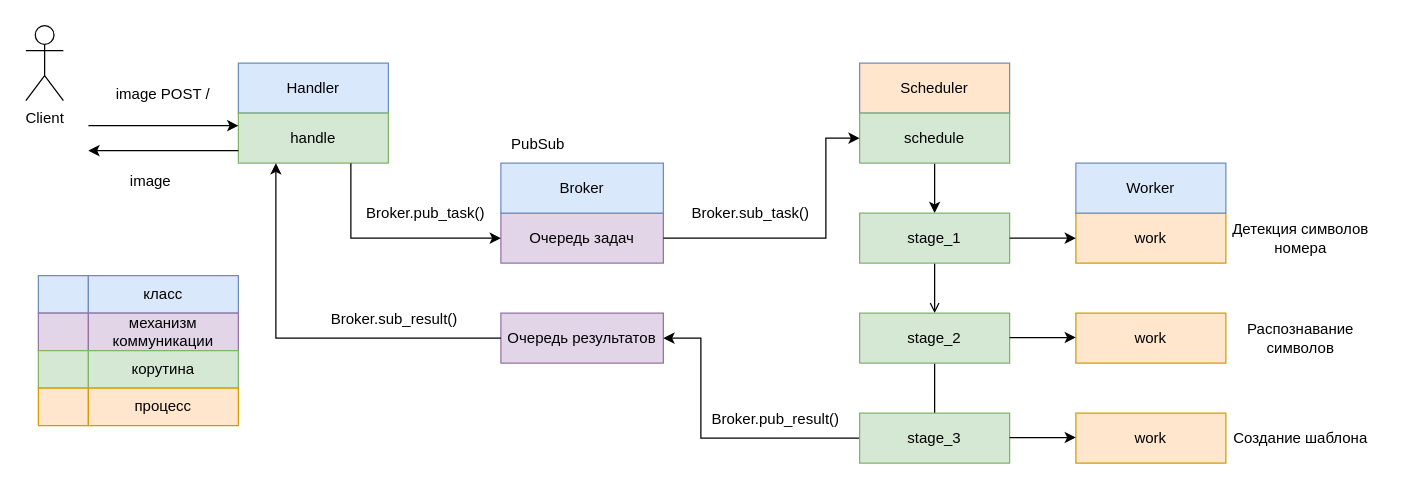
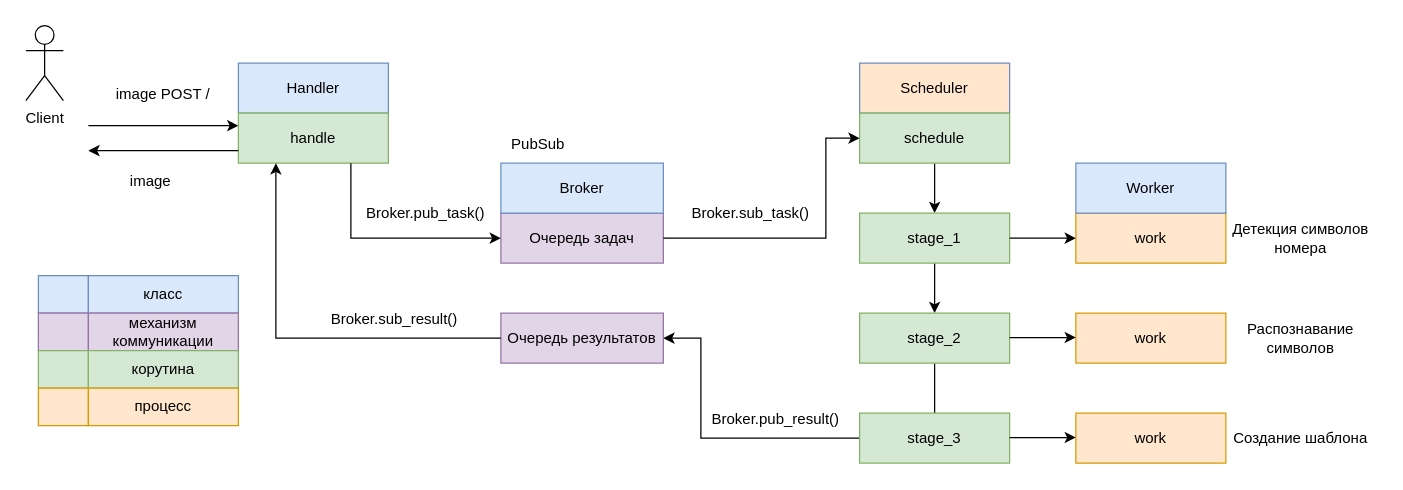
edge "stage_1" -> "stage_2": arrowhead open -> classic
